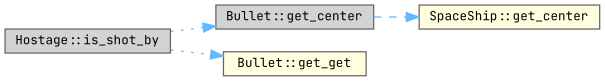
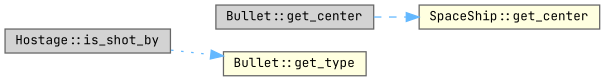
edge "Hostage::is_shot_by" -> "Bullet::get_center": removed
node "Bullet::get_get": label "Bullet::get_get" -> "Bullet::get_type"
